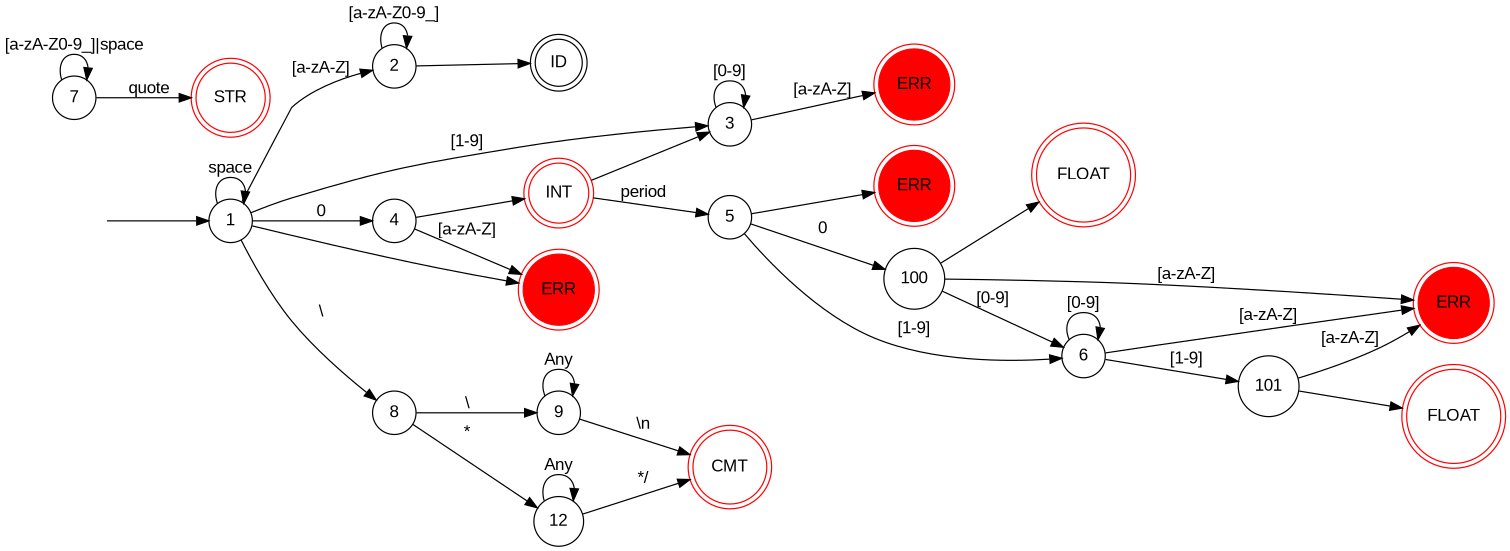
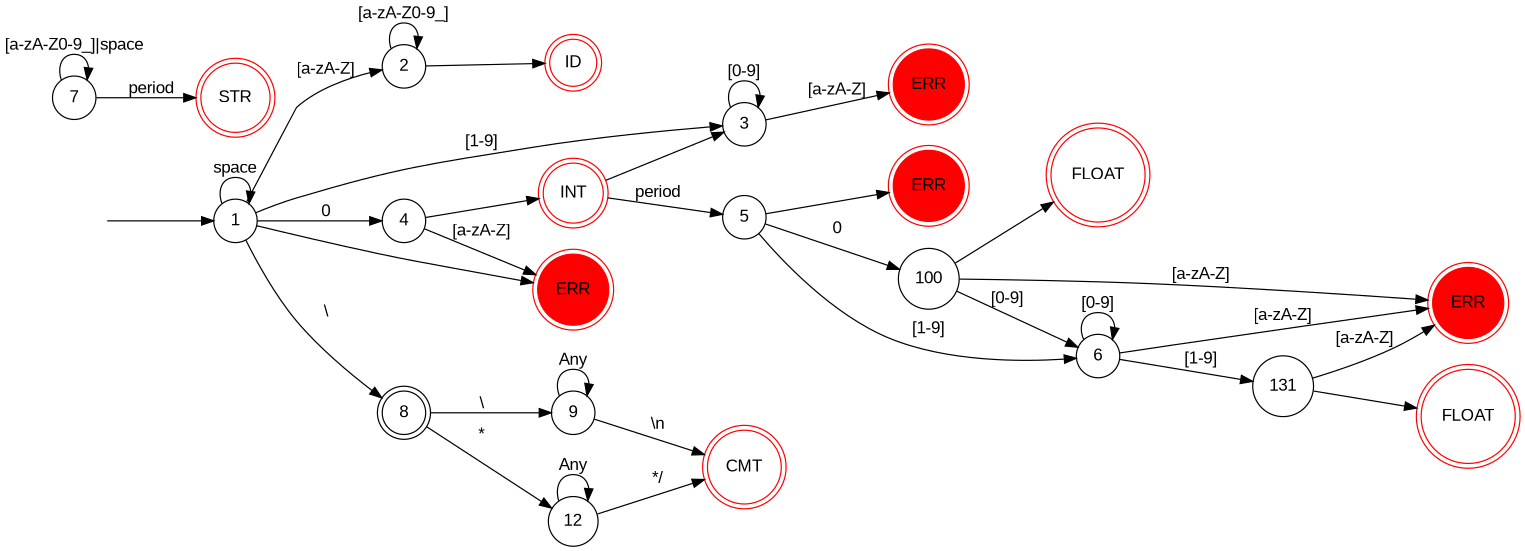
node "ID": color black -> red
edge "7" -> "STR": label "quote" -> "period"
node "101": label "101" -> "131"
node "8": shape circle -> doublecircle
